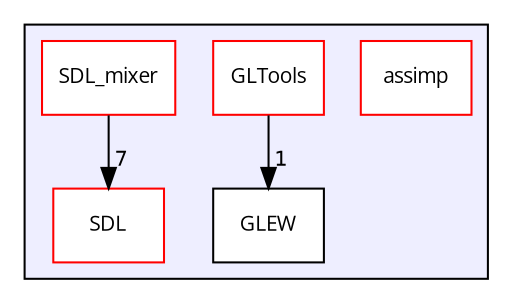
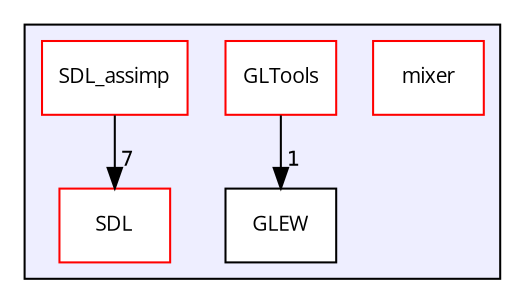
node "SDL_mixer": label "SDL_mixer" -> "SDL_assimp"
node "assimp": label "assimp" -> "mixer"
